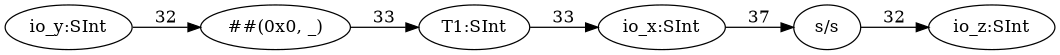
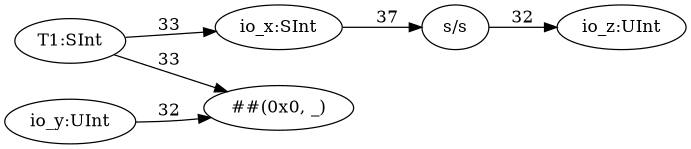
node "io_y:SInt": label "io_y:SInt" -> "io_y:UInt"
edge "##(0x0, _)" -> "T1:SInt": reversed
node "io_z:SInt": label "io_z:SInt" -> "io_z:UInt"
